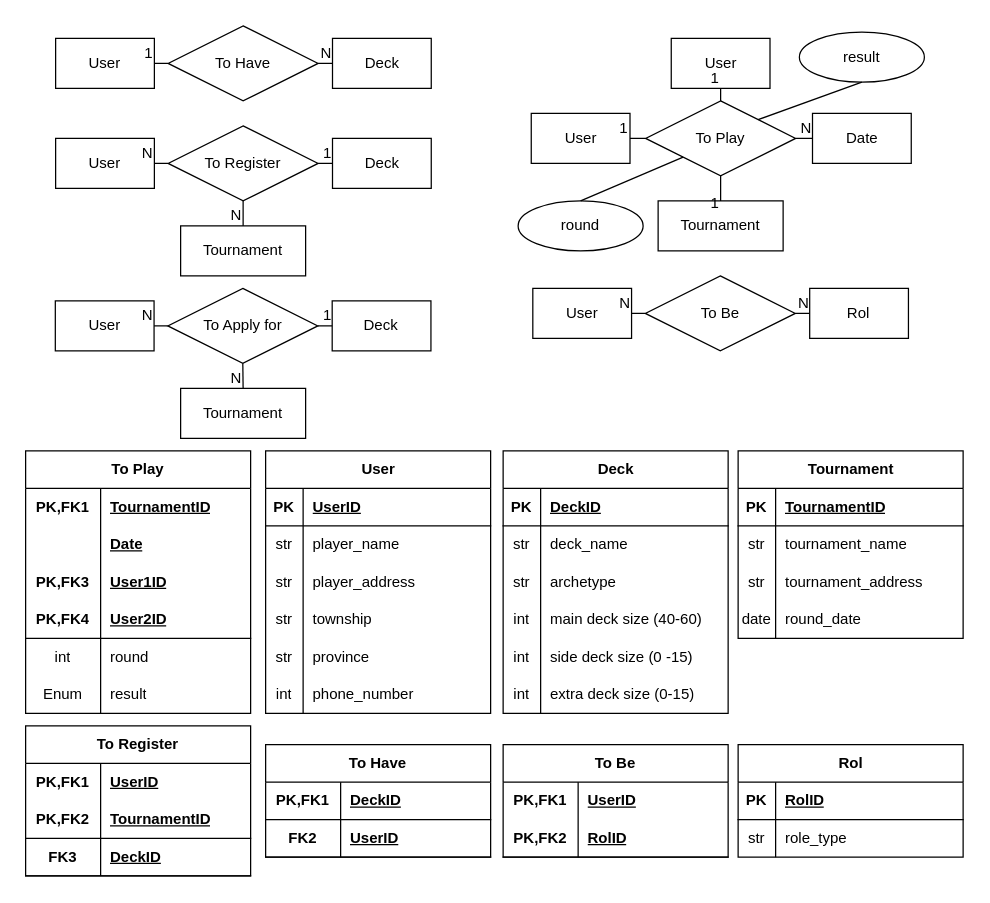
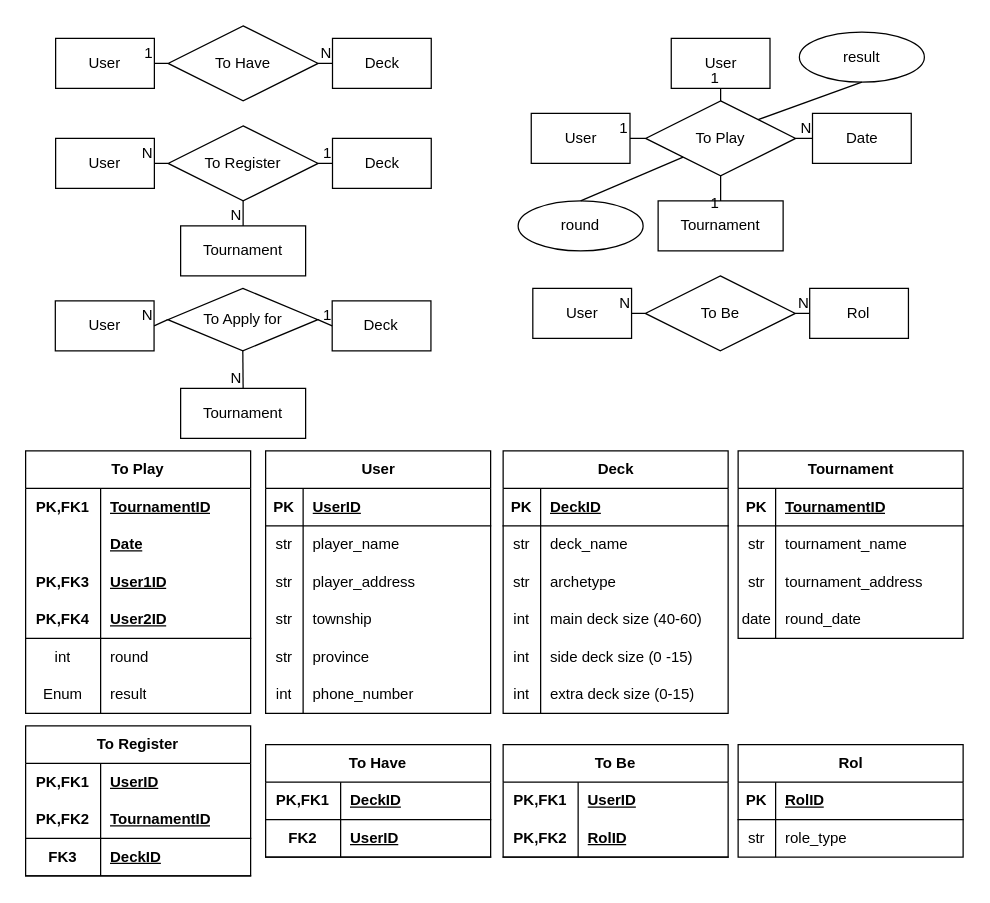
node "To Apply for": size 150x75 -> 150x63
